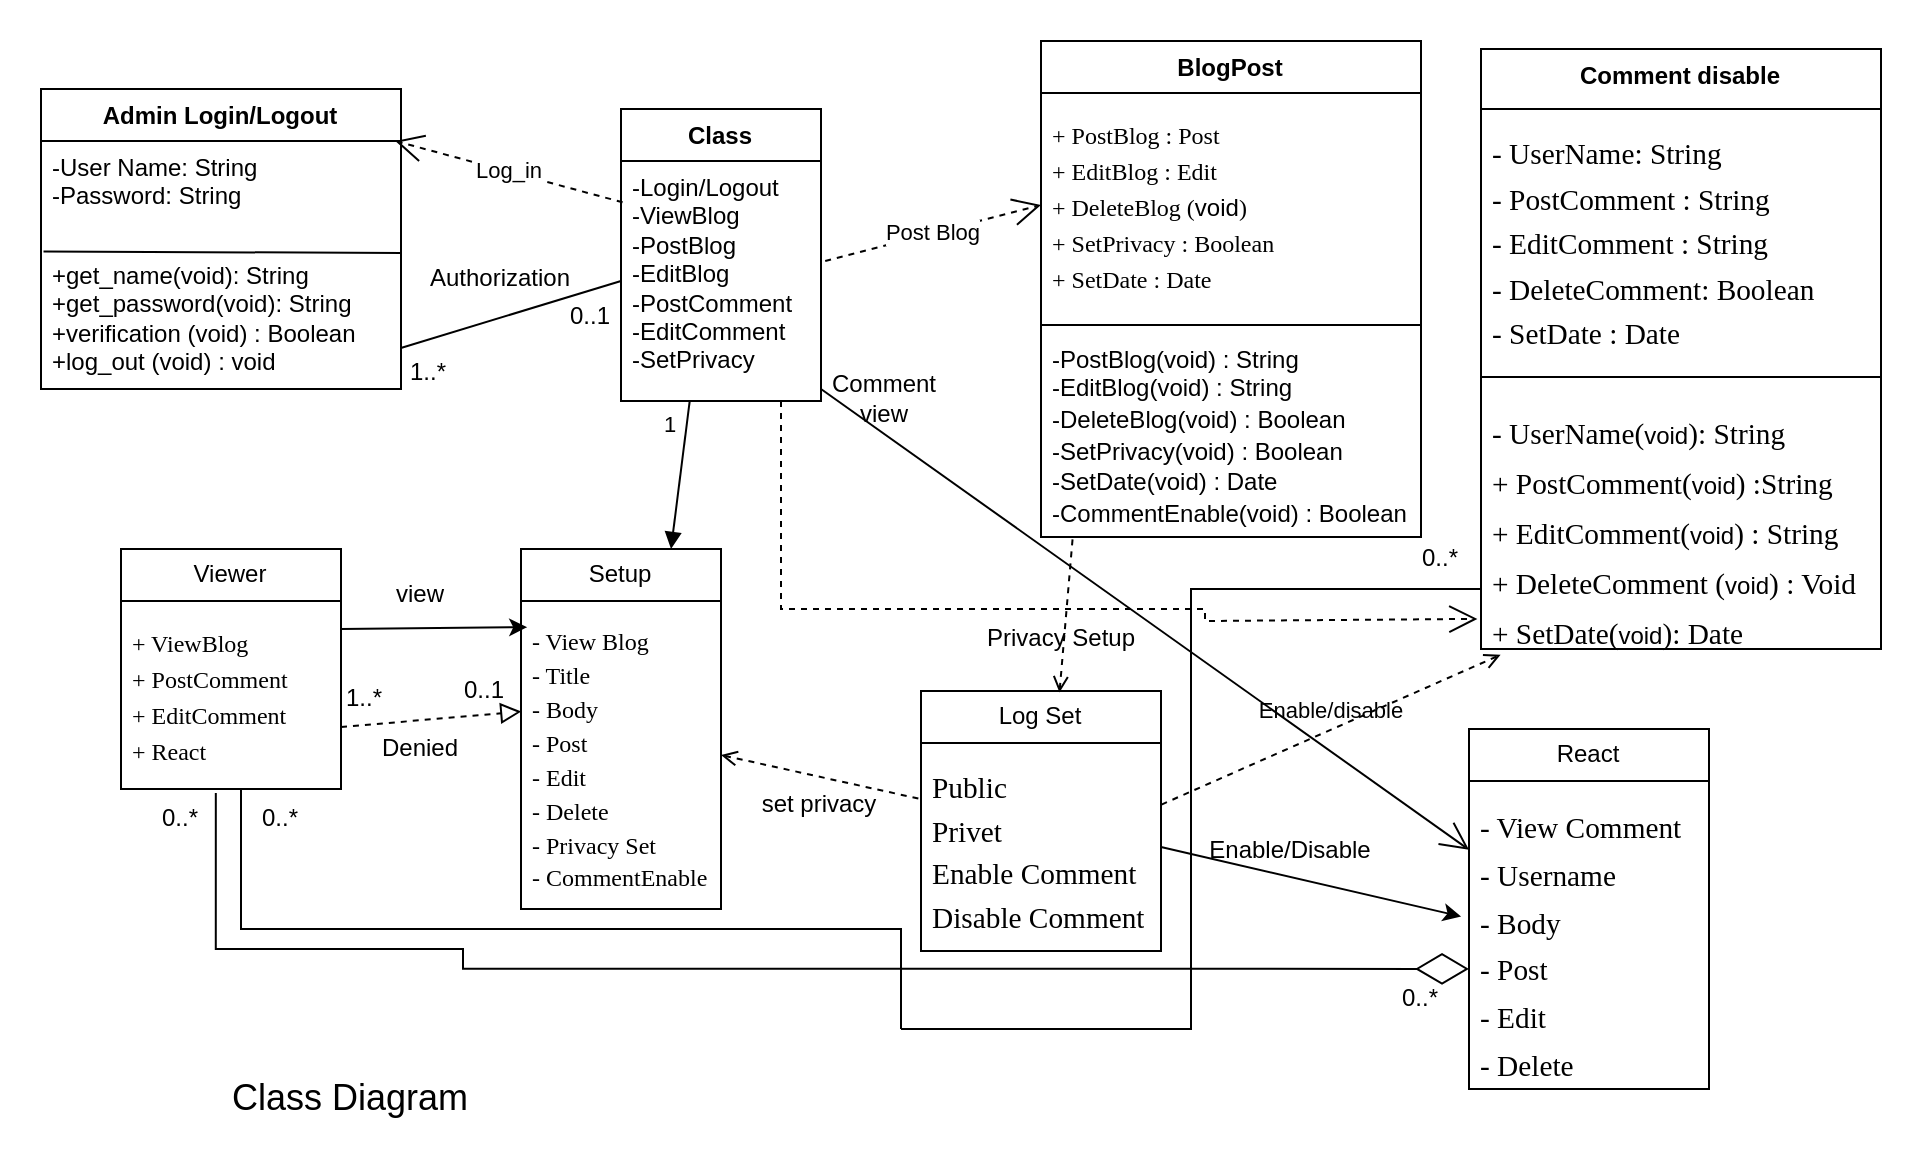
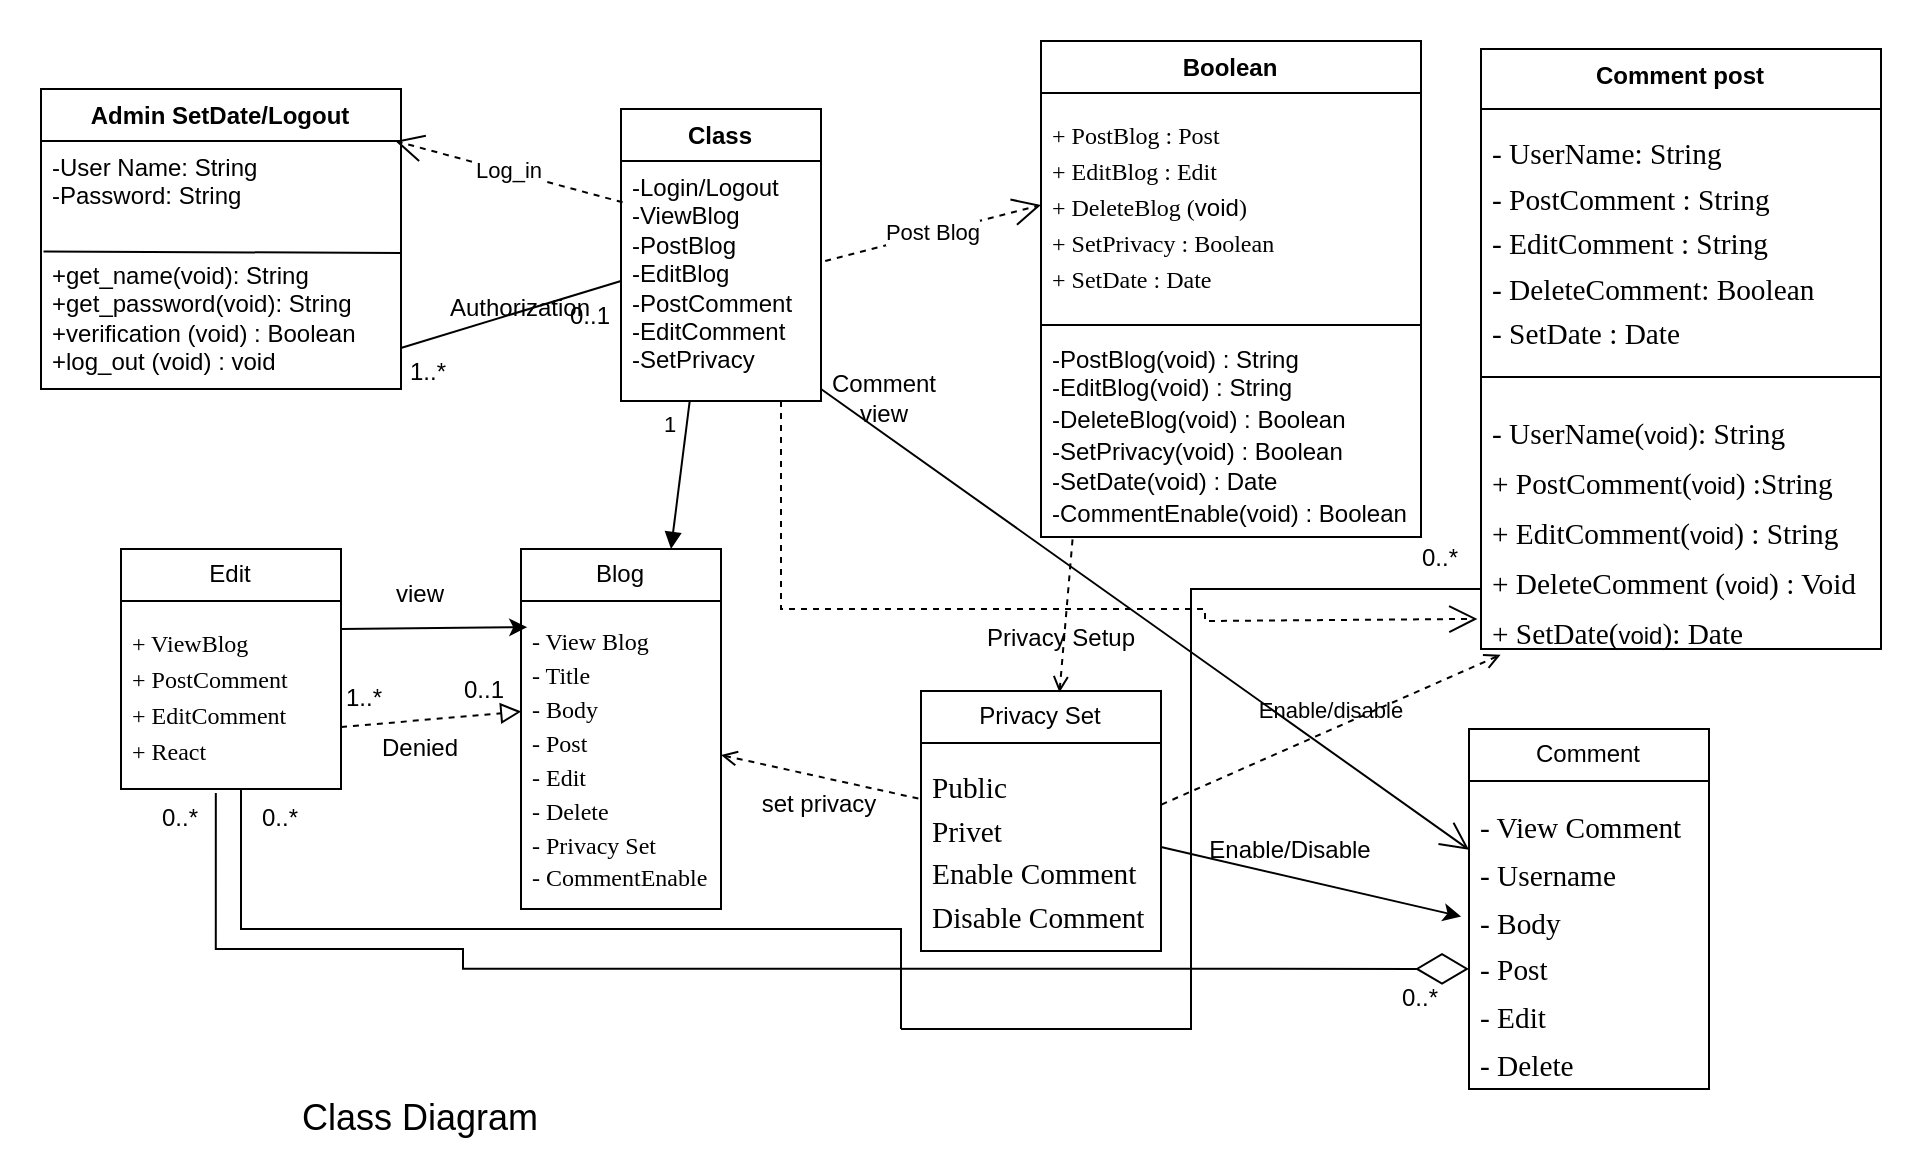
node "BlogPost": label "BlogPost" -> "Boolean"
node "Comment disable": label "Comment disable" -> "Comment post"
node "Admin Login/Logout": label "Admin Login/Logout" -> "Admin SetDate/Logout"
node "Authorization": moved (501, 279) -> (521, 309)
node "Viewer": label "Viewer" -> "Edit"
node "Setup": label "Setup" -> "Blog"
node "Log Set": label "Log Set" -> "Privacy Set"
node "React": label "React" -> "Comment"
node "Class Diagram": moved (351, 1099) -> (421, 1119)
